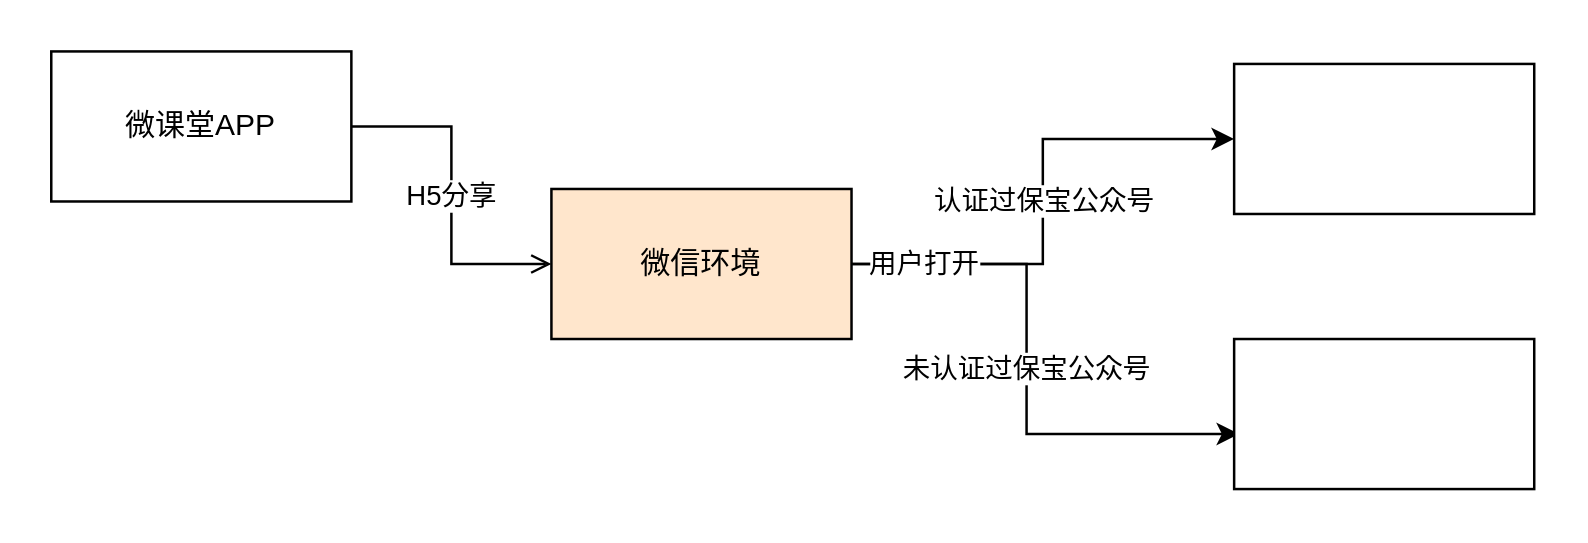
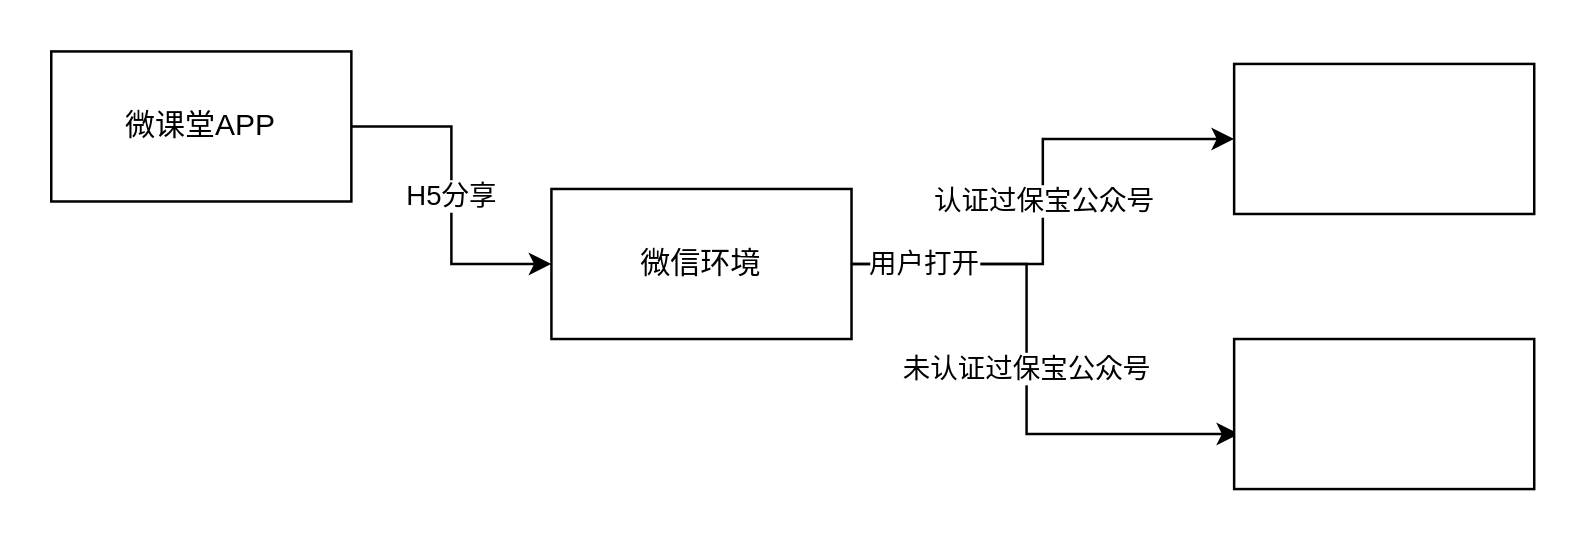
edge "微课堂APP" -> "微信环境": arrowhead open -> classic
node "微信环境": fillcolor #ffe6cc -> #ffffff
